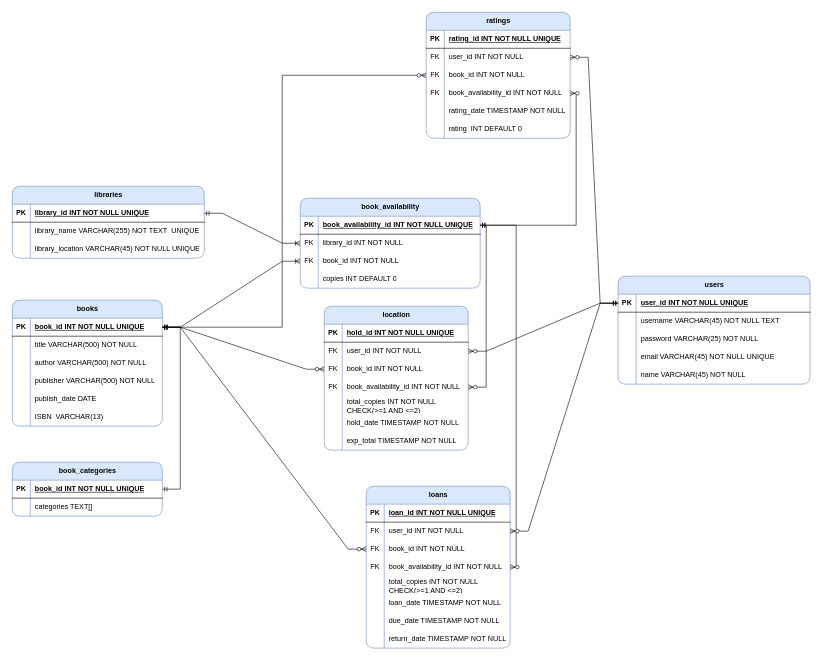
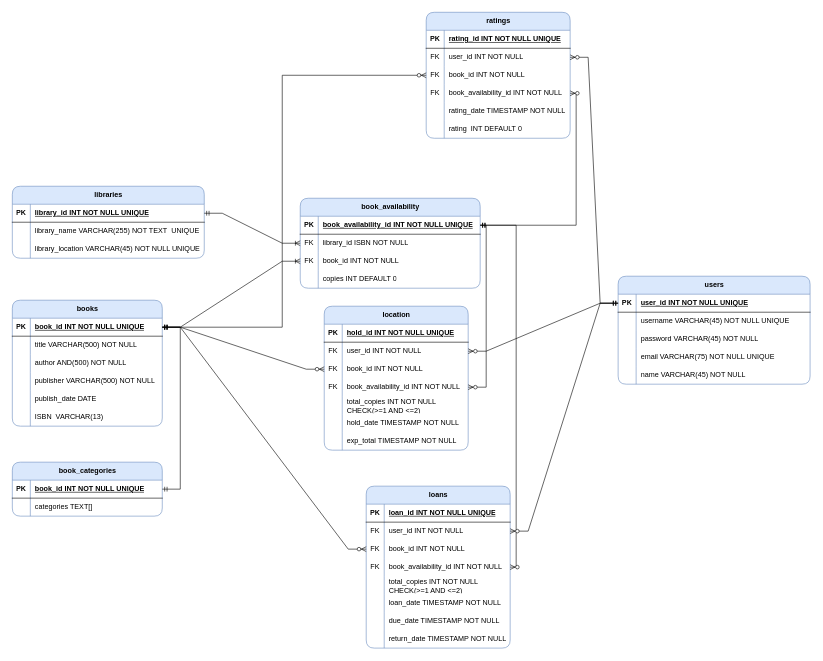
node "library_id INT NOT NULL": label "library_id INT NOT NULL" -> "library_id ISBN NOT NULL"
node "username VARCHAR(45) NOT NULL TEXT": label "username VARCHAR(45) NOT NULL TEXT" -> "username VARCHAR(45) NOT NULL UNIQUE"
node "password VARCHAR(25) NOT NULL": label "password VARCHAR(25) NOT NULL" -> "password VARCHAR(45) NOT NULL"
node "email VARCHAR(45) NOT NULL UNIQUE": label "email VARCHAR(45) NOT NULL UNIQUE" -> "email VARCHAR(75) NOT NULL UNIQUE"
node "author VARCHAR(500) NOT NULL": label "author VARCHAR(500) NOT NULL" -> "author AND(500) NOT NULL"
